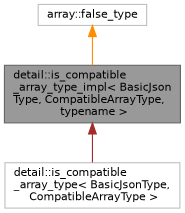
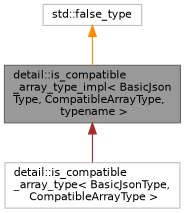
node "array::false_type": label "array::false_type" -> "std::false_type"
